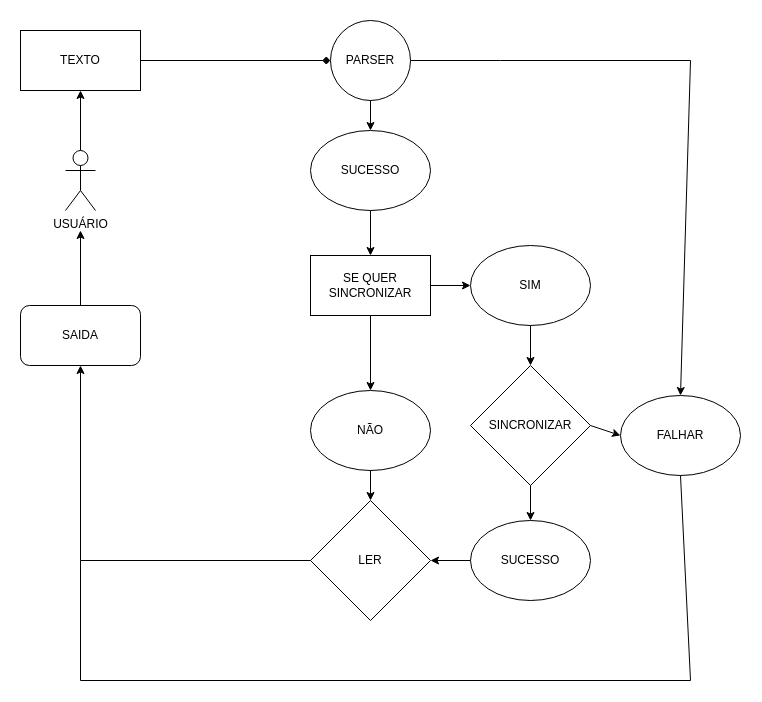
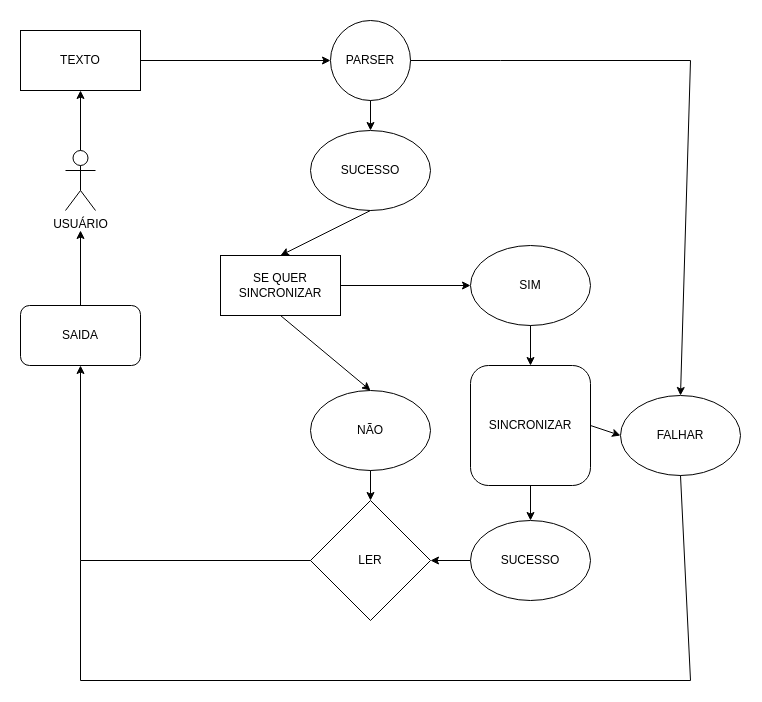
edge "TEXTO" -> "PARSER": arrowhead diamond -> classic
node "SE QUER SINCRONIZAR": moved (371, 286) -> (281, 286)
node "SINCRONIZAR": shape diamond -> rounded rectangle
